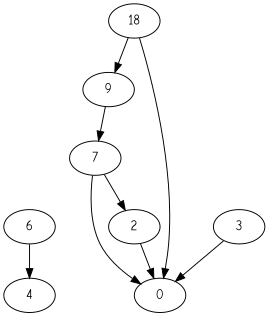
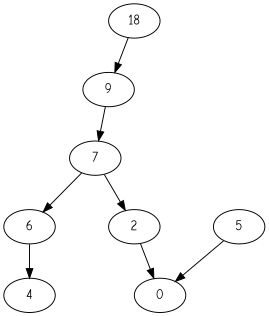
edge "18" -> "0": removed
node "3": label "3" -> "5"
edge "7" -> "0": now "7" -> "6"
